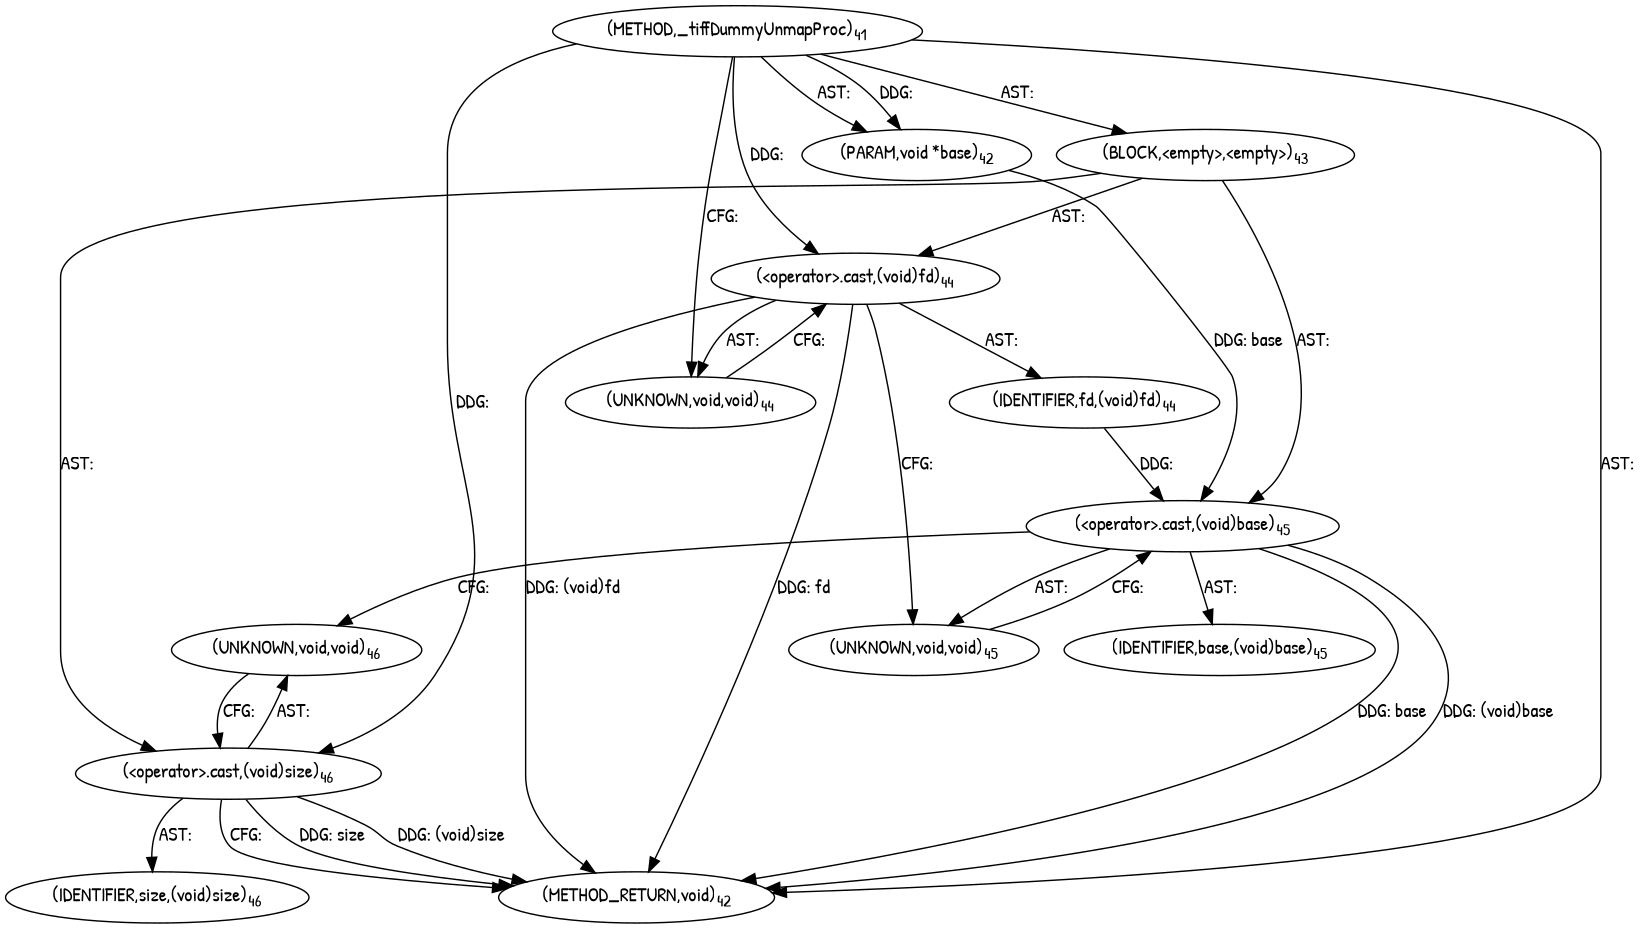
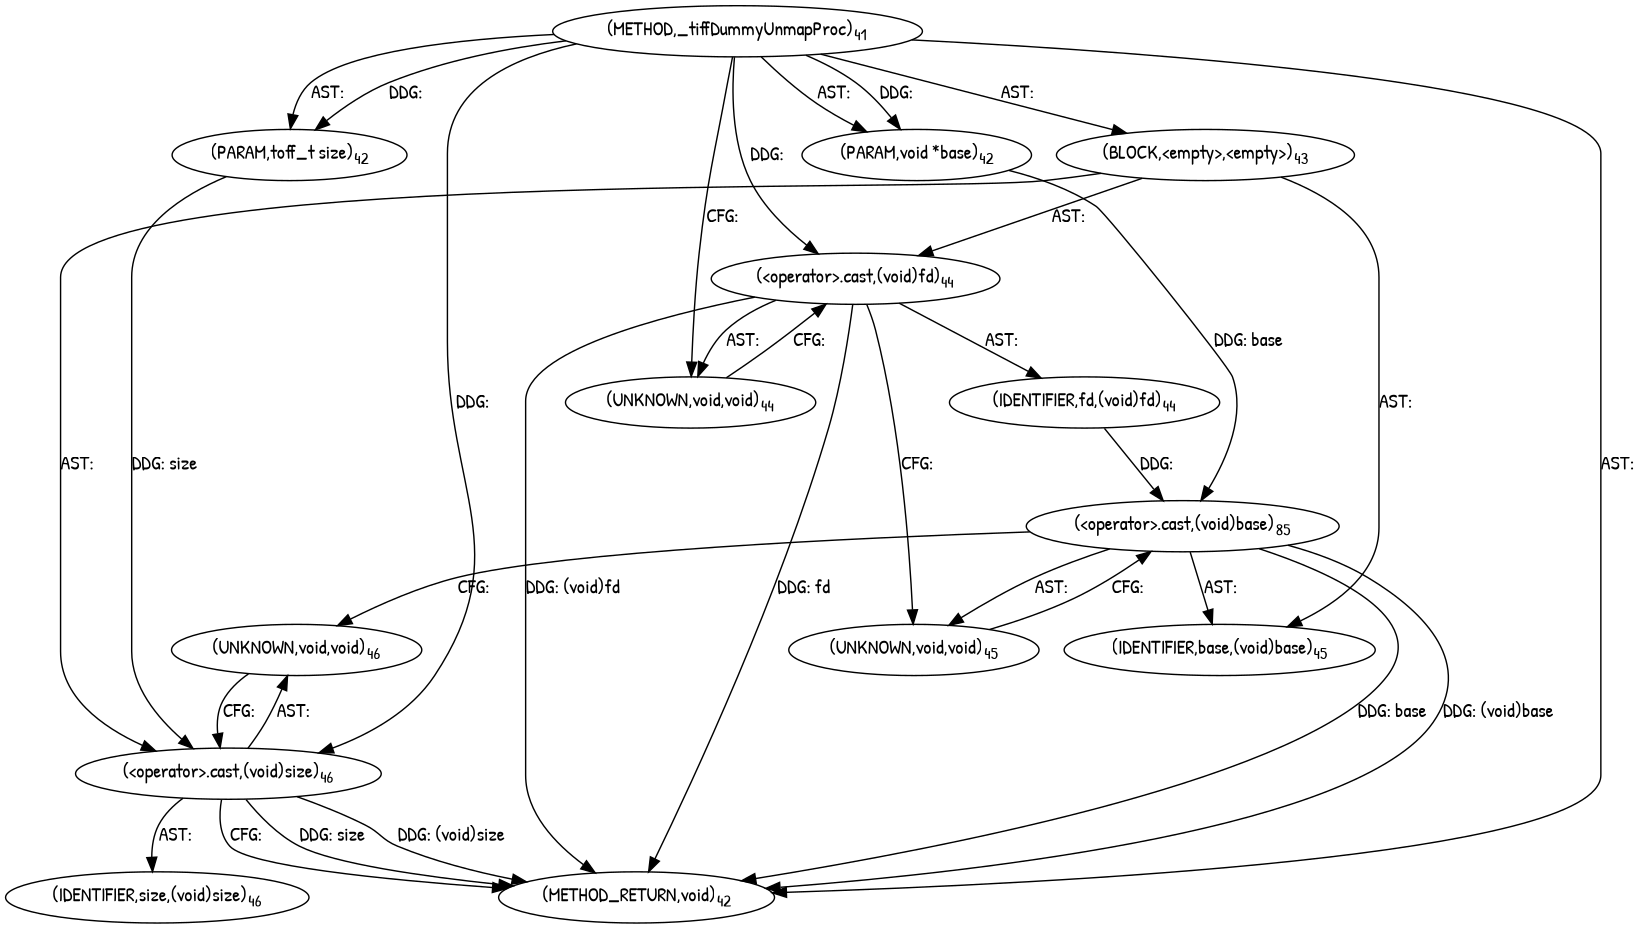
node "(PARAM,toff_t size)": added
edge "(BLOCK,<empty>,<empty>)" -> "(<operator>.cast,(void)base)": now "(BLOCK,<empty>,<empty>)" -> "(IDENTIFIER,base,(void)base)"
node "(<operator>.cast,(void)base)": text "45" -> "85"
